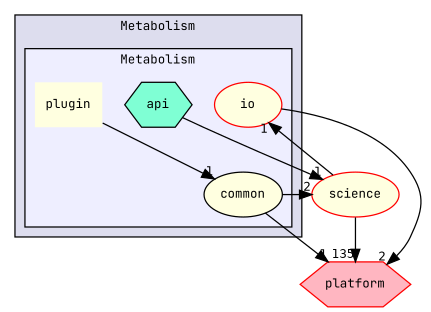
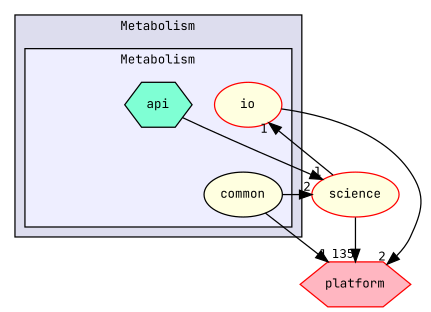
node "plugin": removed
